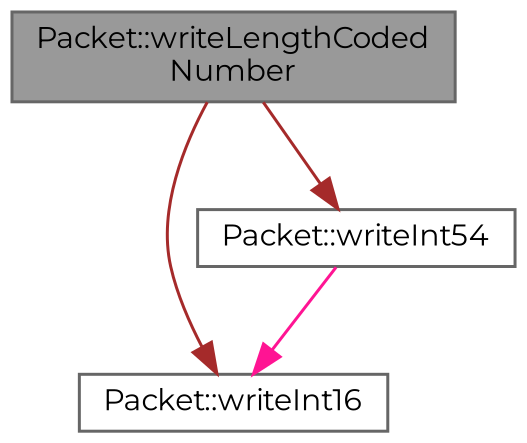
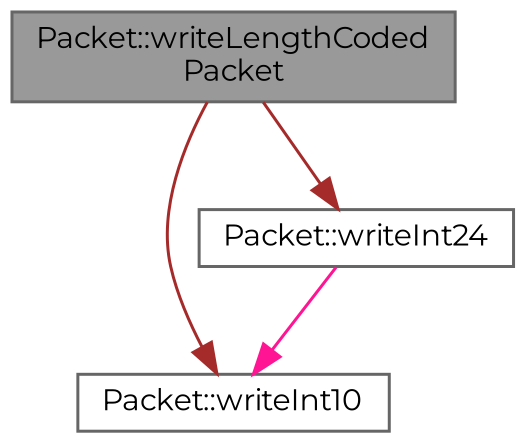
node "Packet::writeLengthCoded Number": label "Packet::writeLengthCoded Number" -> "Packet::writeLengthCoded Packet"
node "Packet::writeInt54": label "Packet::writeInt54" -> "Packet::writeInt24"
node "Packet::writeInt16": label "Packet::writeInt16" -> "Packet::writeInt10"
